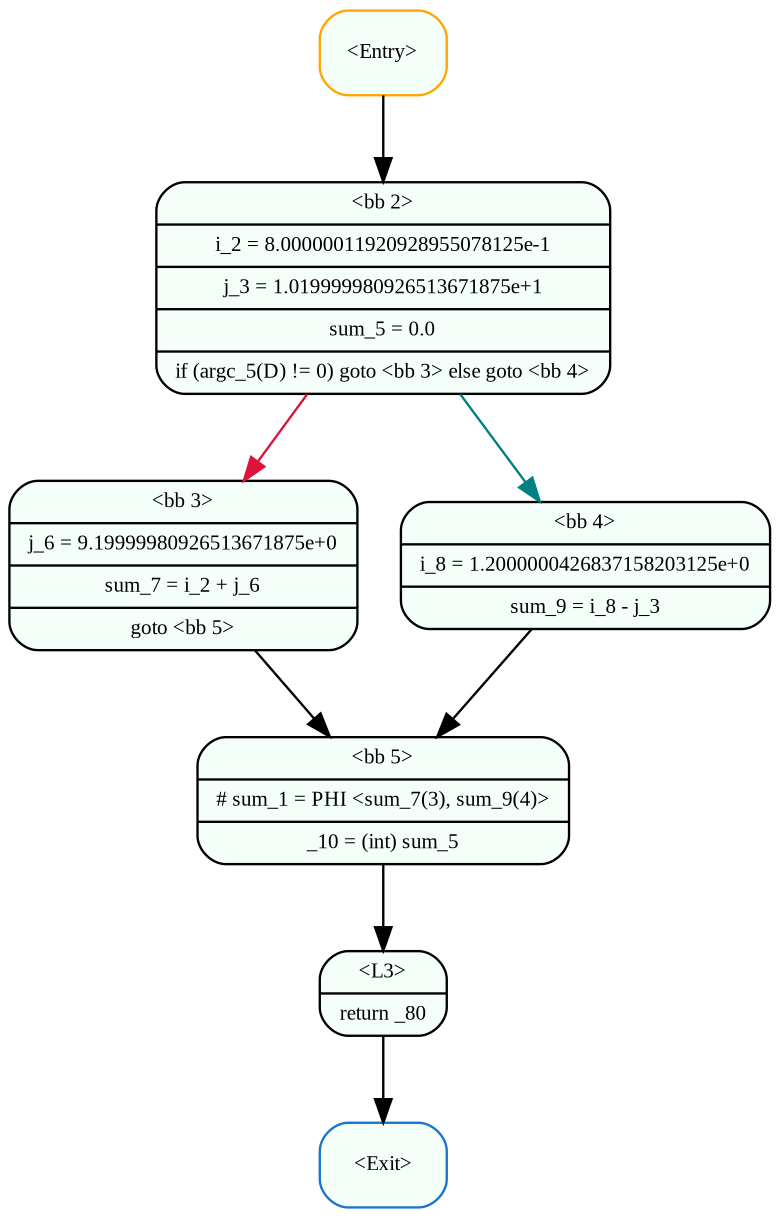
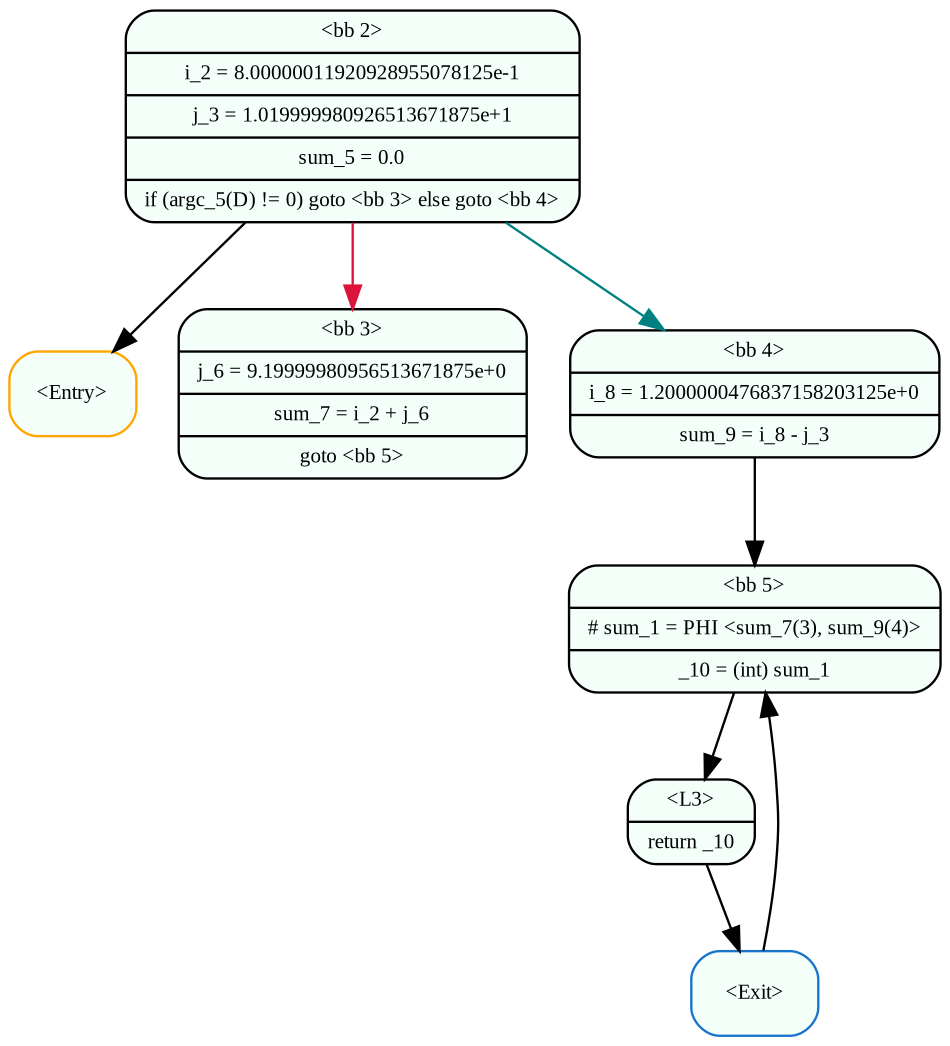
edge "<Entry>" -> "<bb 2>": reversed
node "<bb 3>": text "j_6 = 9.19999980926513671875e+0" -> "j_6 = 9.19999980956513671875e+0"
node "<bb 4>": text "i_8 = 1.2000000426837158203125e+0" -> "i_8 = 1.2000000476837158203125e+0"
edge "<bb 3>" -> "<bb 5>": now "<Exit>" -> "<bb 5>"
node "<bb 5>": text "_10 = (int) sum_5" -> "_10 = (int) sum_1"
node "<L3>": text "return _80" -> "return _10"
